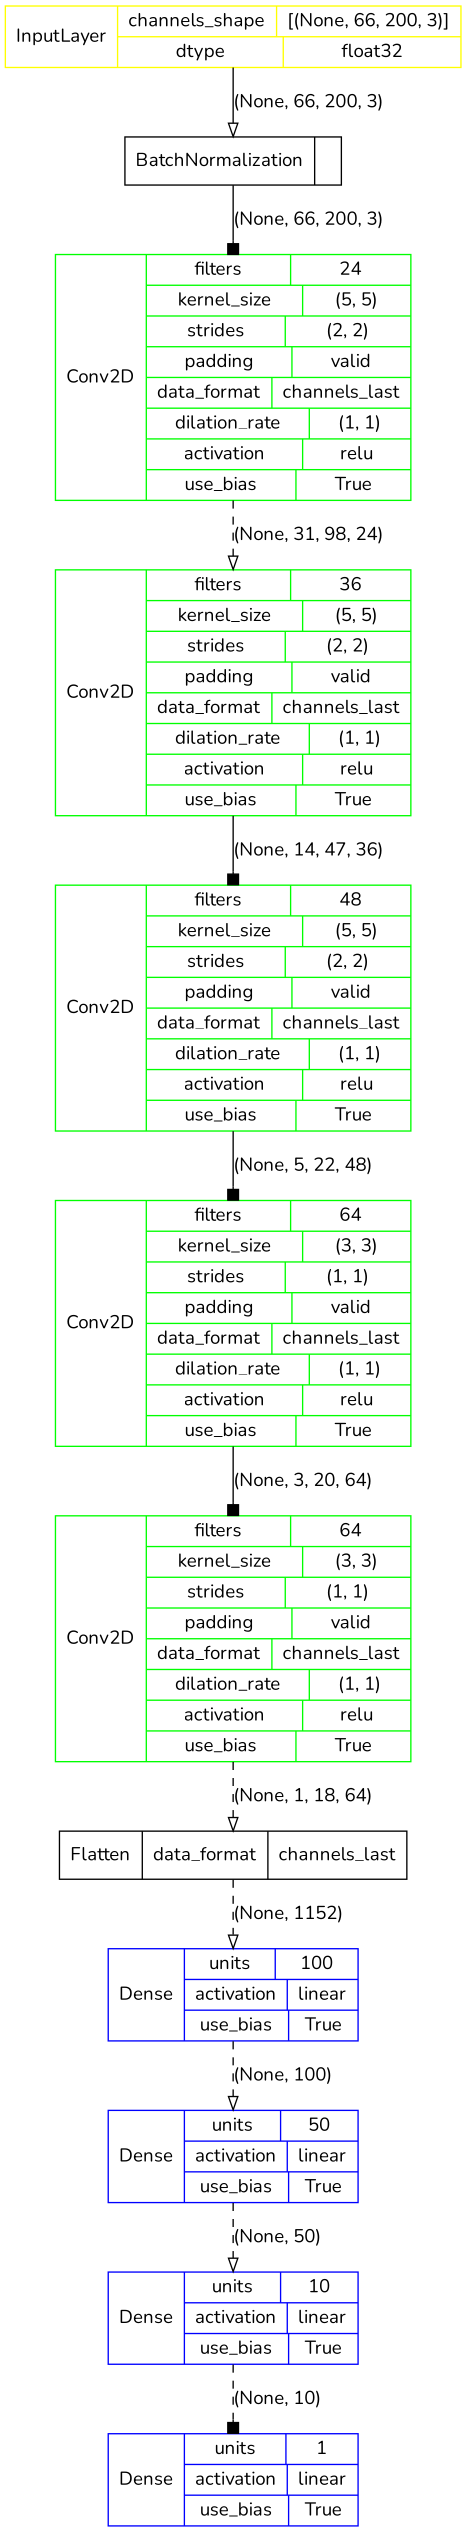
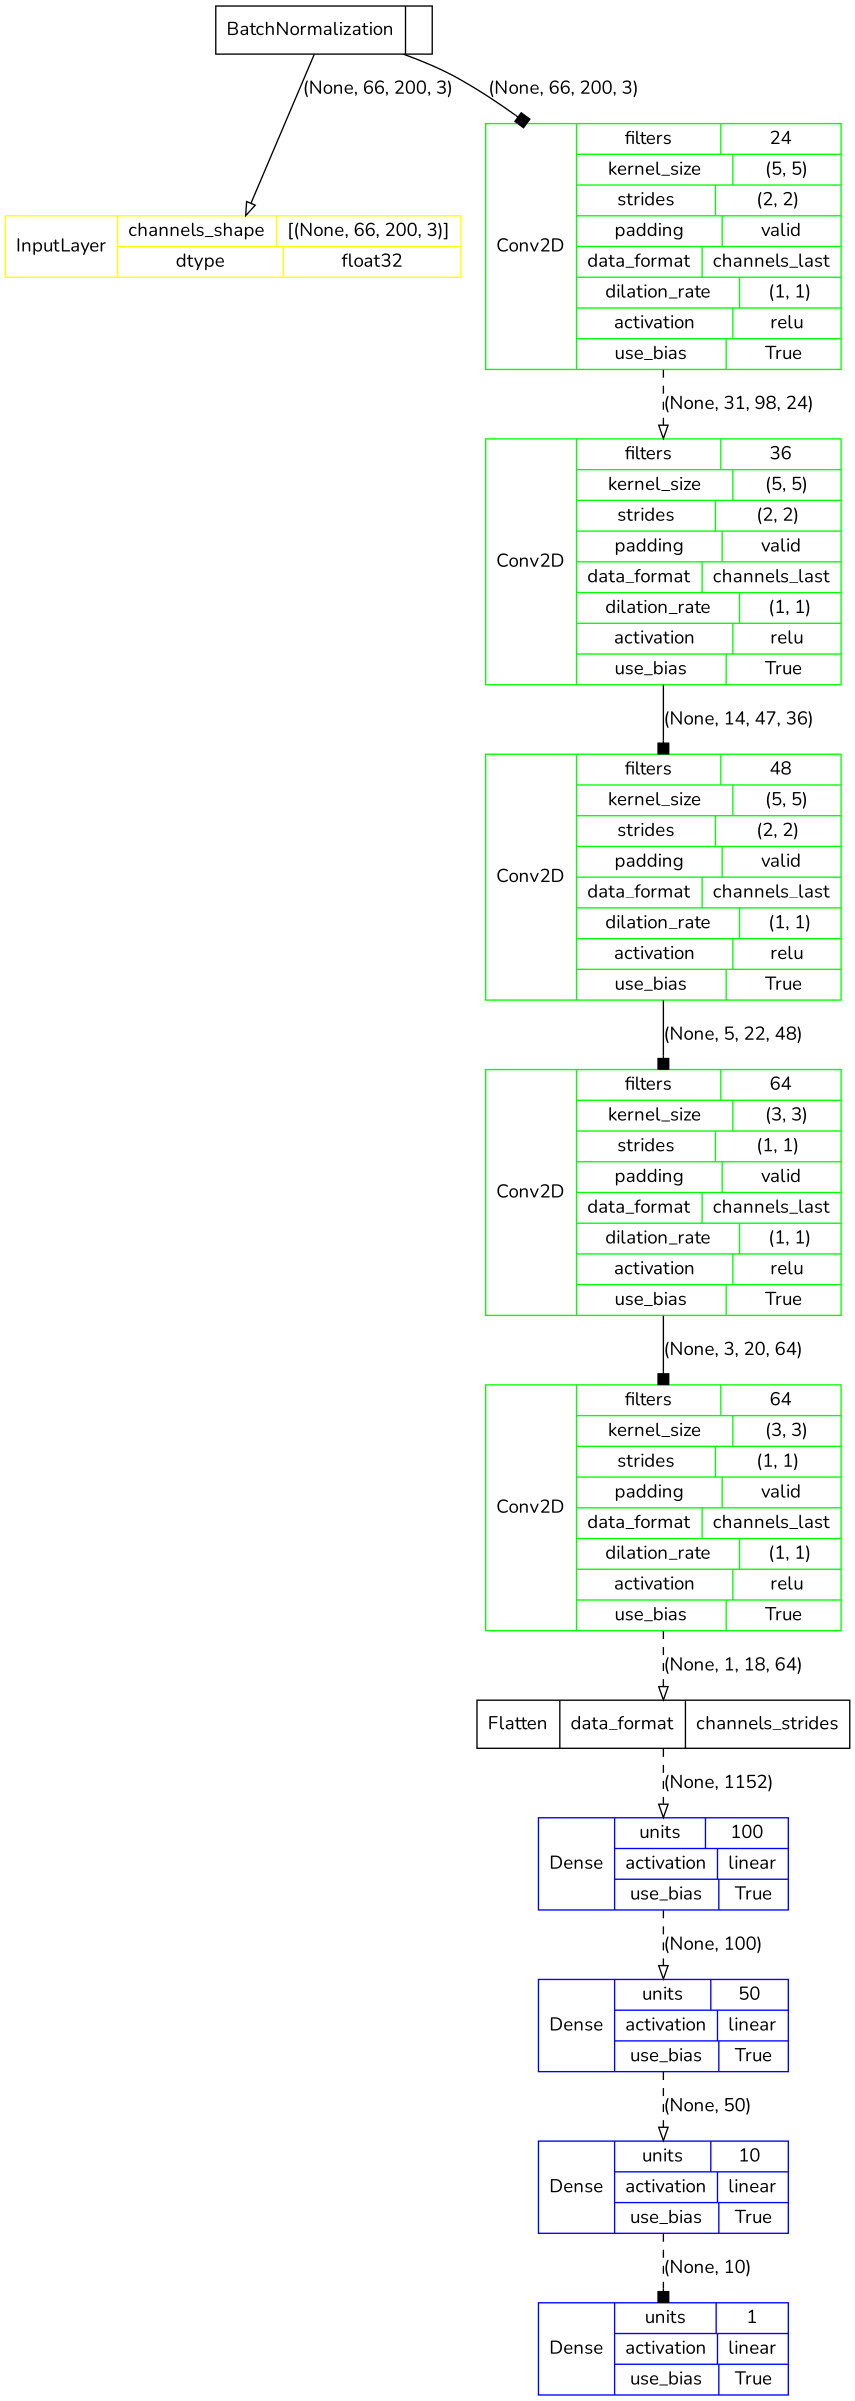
edge "InputLayer" -> "BatchNormalization": reversed
node "Flatten": text "channels_last" -> "channels_strides"
